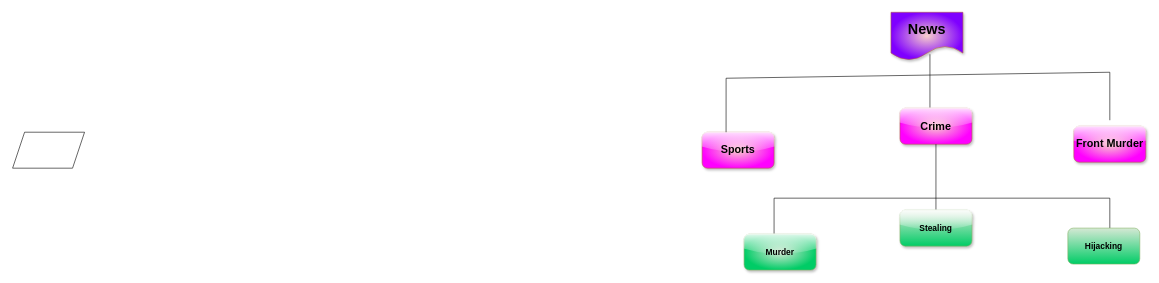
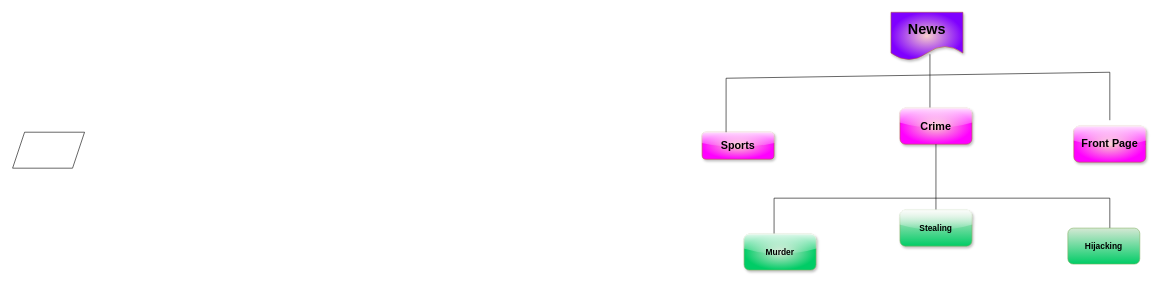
node "Front Murder": label "Front Murder" -> "Front Page"
node "Sports": size 72x36 -> 72x27
